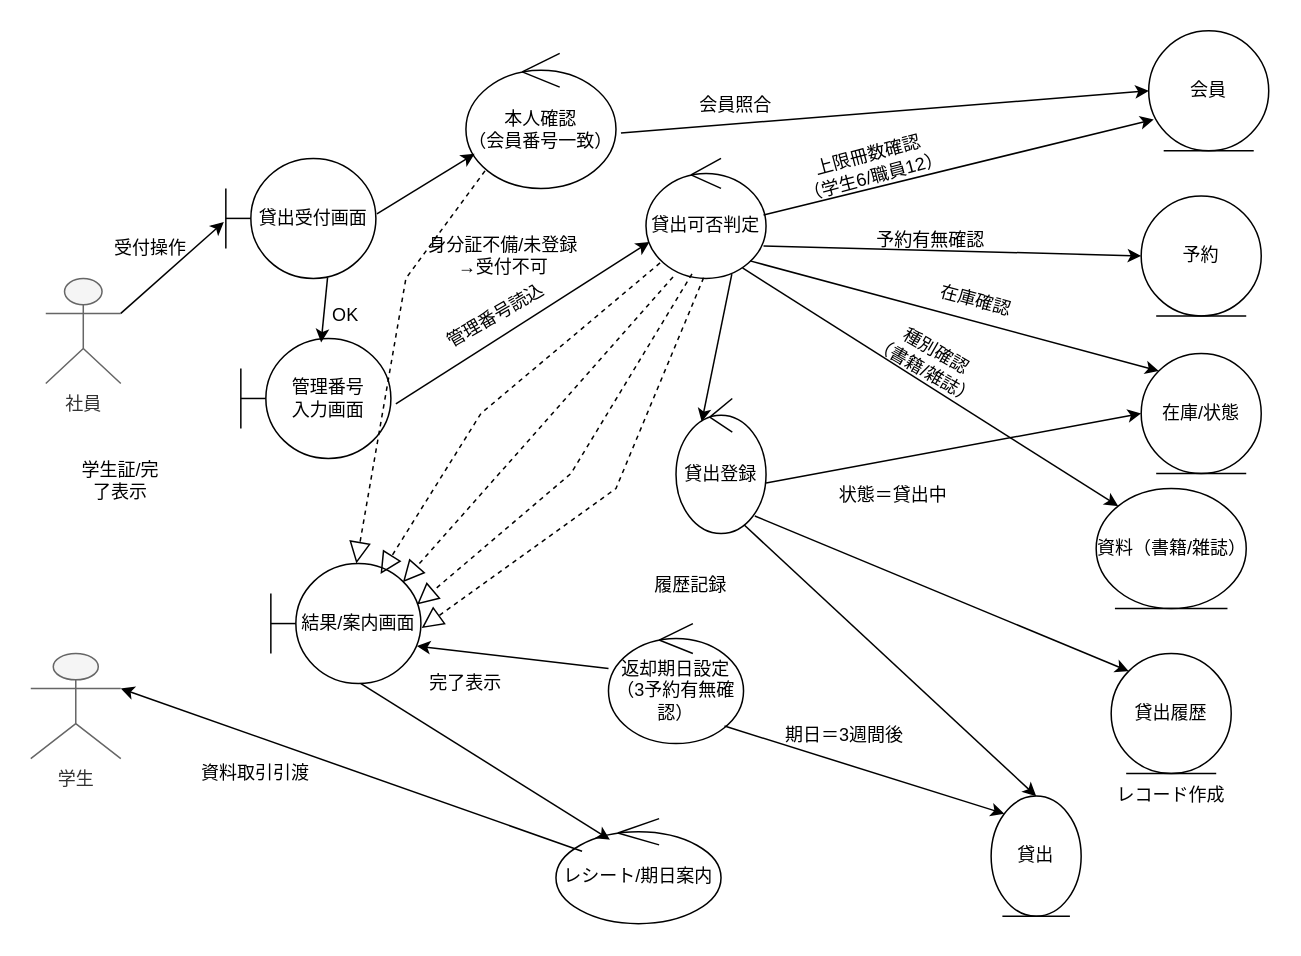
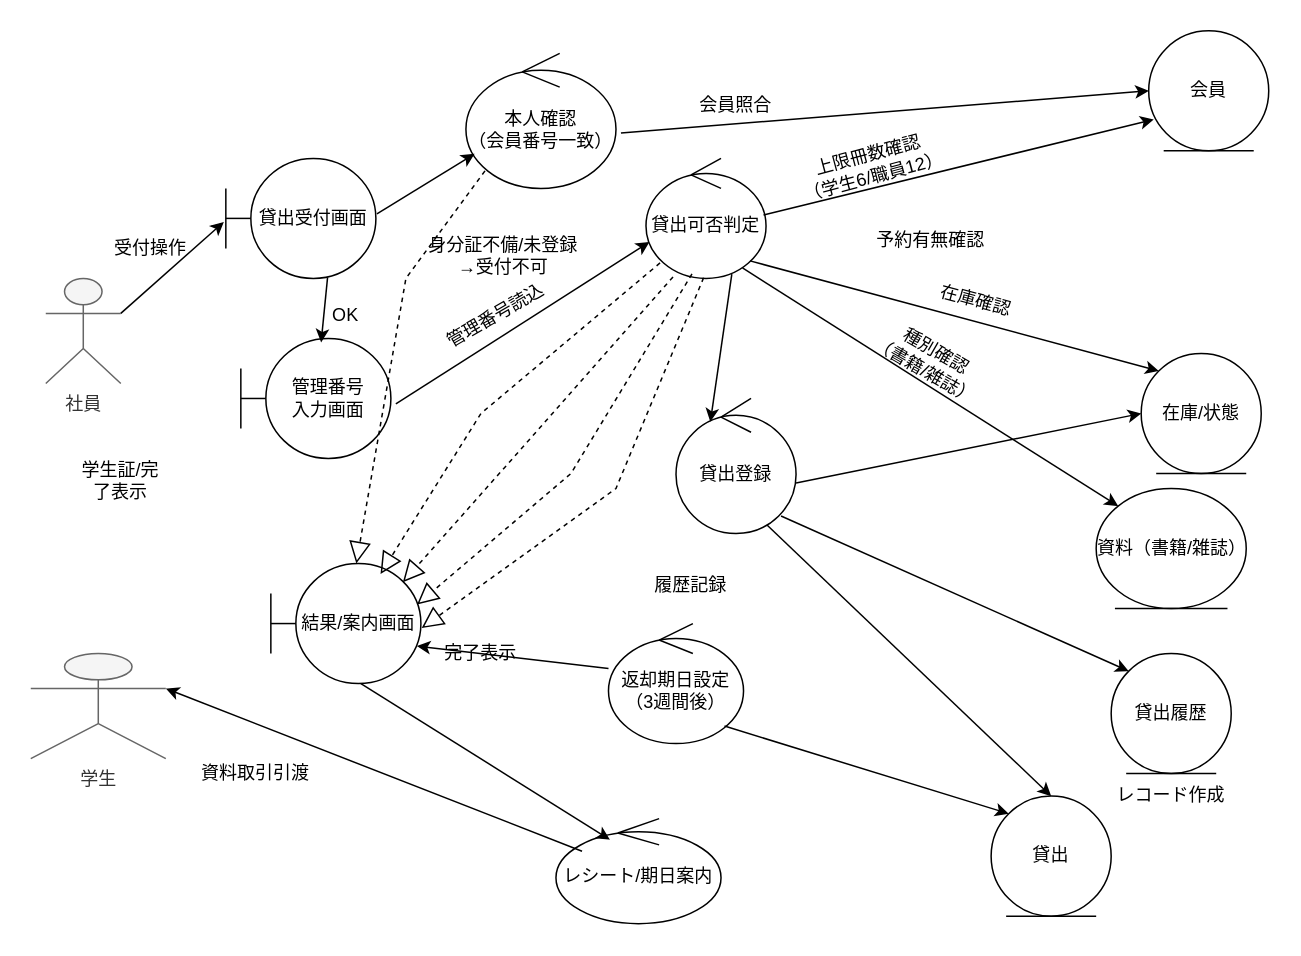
edge "貸出可否判定" -> "予約": removed
node "予約": removed
node "貸出登録": size 90x135 -> 120x135
node "状態＝貸出中": removed
node "完了表示": moved (466, 683) -> (481, 653)
node "返却期日設定（3予約有無確認）": label "返却期日設定（3予約有無確認）" -> "返却期日設定（3週間後）"
node "学生": size 90x105 -> 135x105
node "期日＝3週間後": removed
node "貸出": size 90x120 -> 120x120
